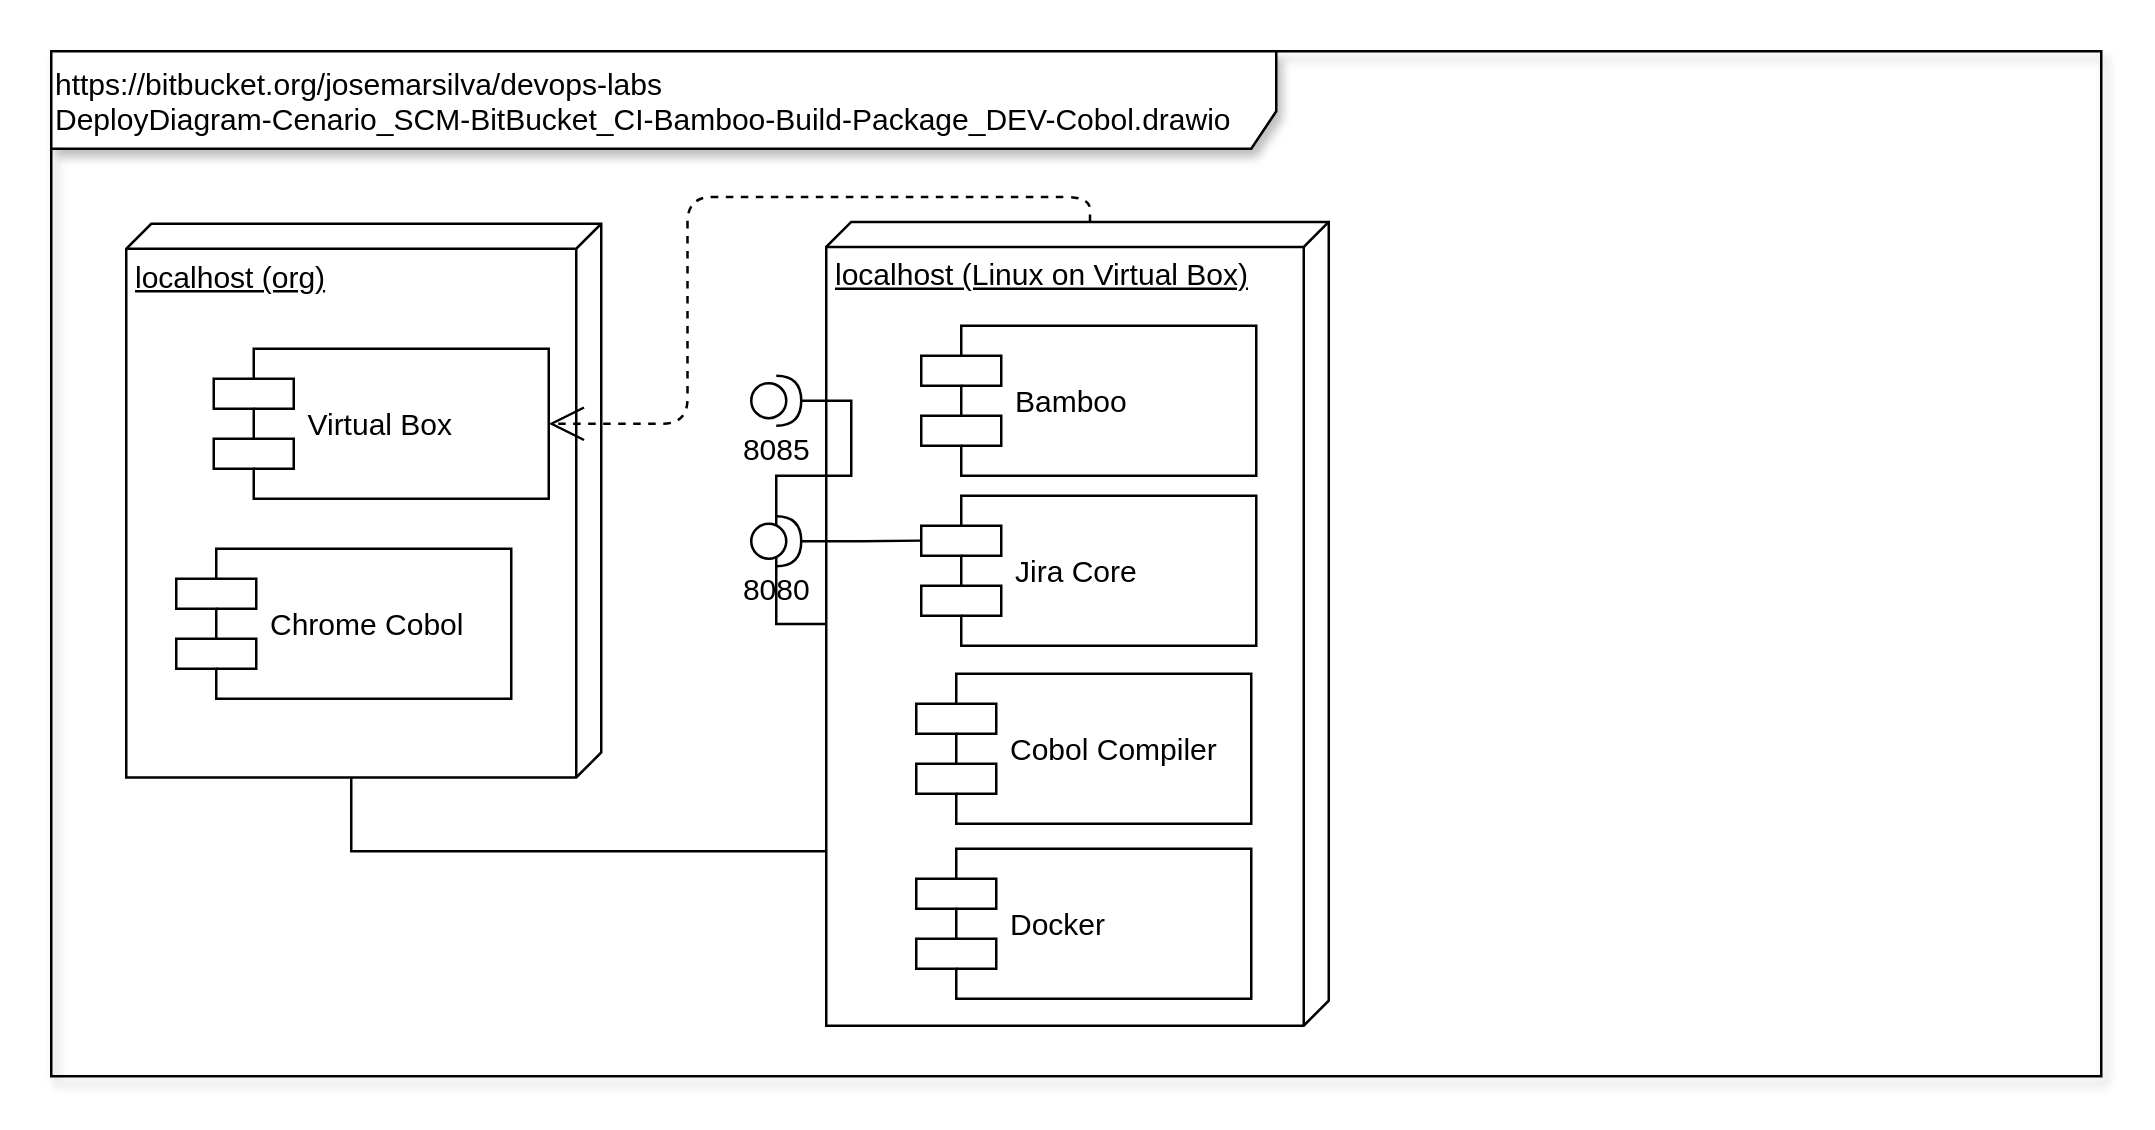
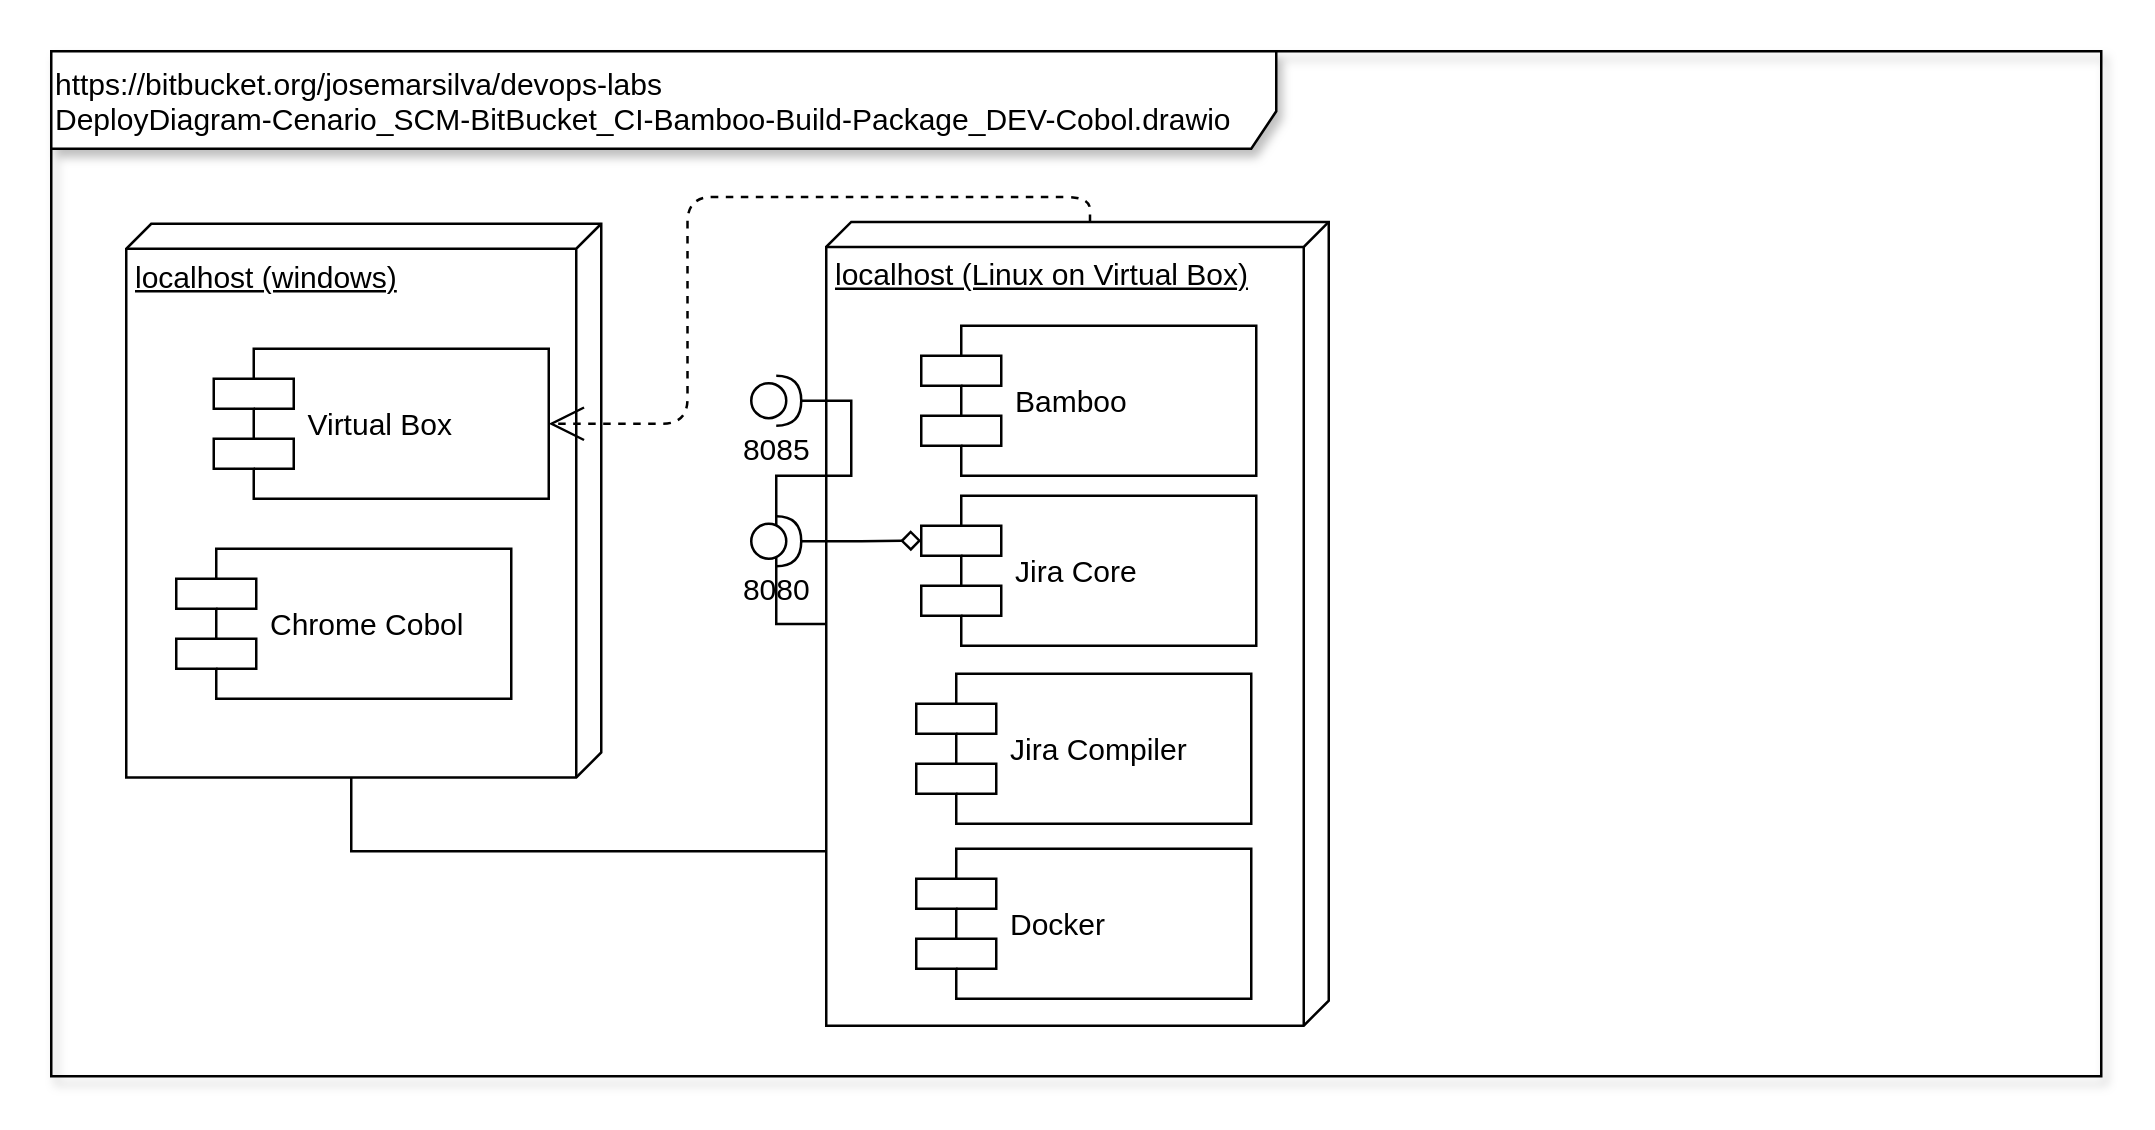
node "localhost (org)": label "localhost (org)" -> "localhost (windows)"
edge "8080" -- "Jira Core": arrowhead none -> diamond
node "Cobol Compiler": label "Cobol Compiler" -> "Jira Compiler"
